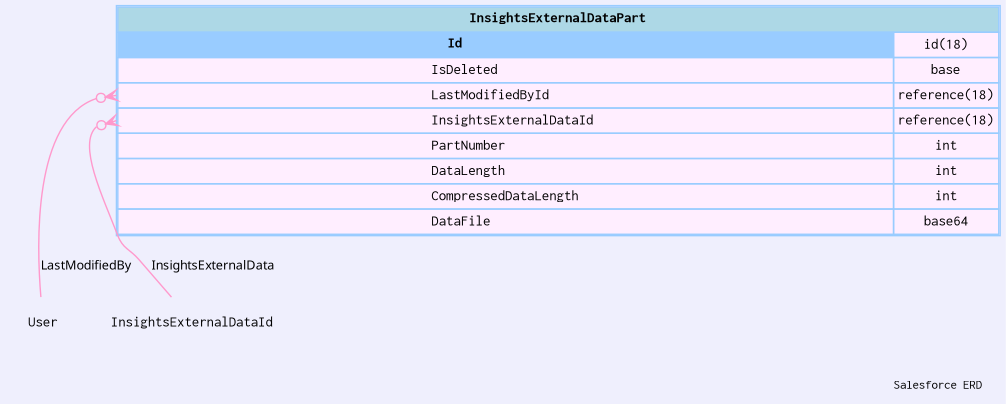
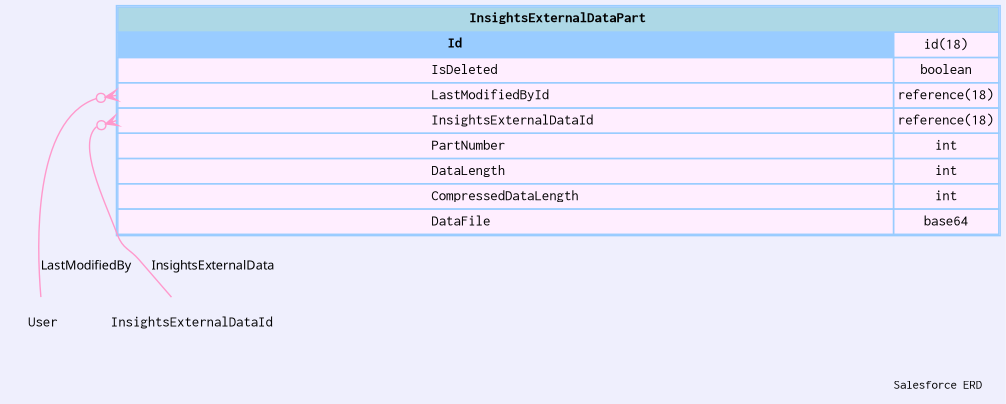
node "InsightsExternalDataPart": text "base" -> "boolean"
